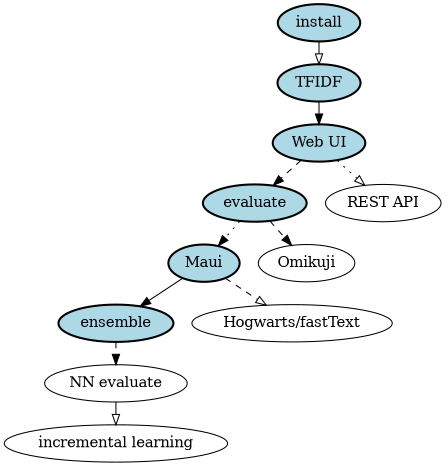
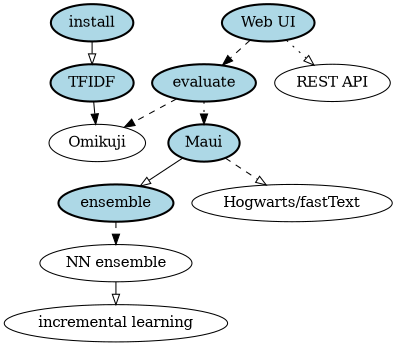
edge "TFIDF" -> "Web UI": now "TFIDF" -> "Omikuji"
edge "Maui" -> "ensemble": arrowhead normal -> onormal
node "NN evaluate": label "NN evaluate" -> "NN ensemble"
